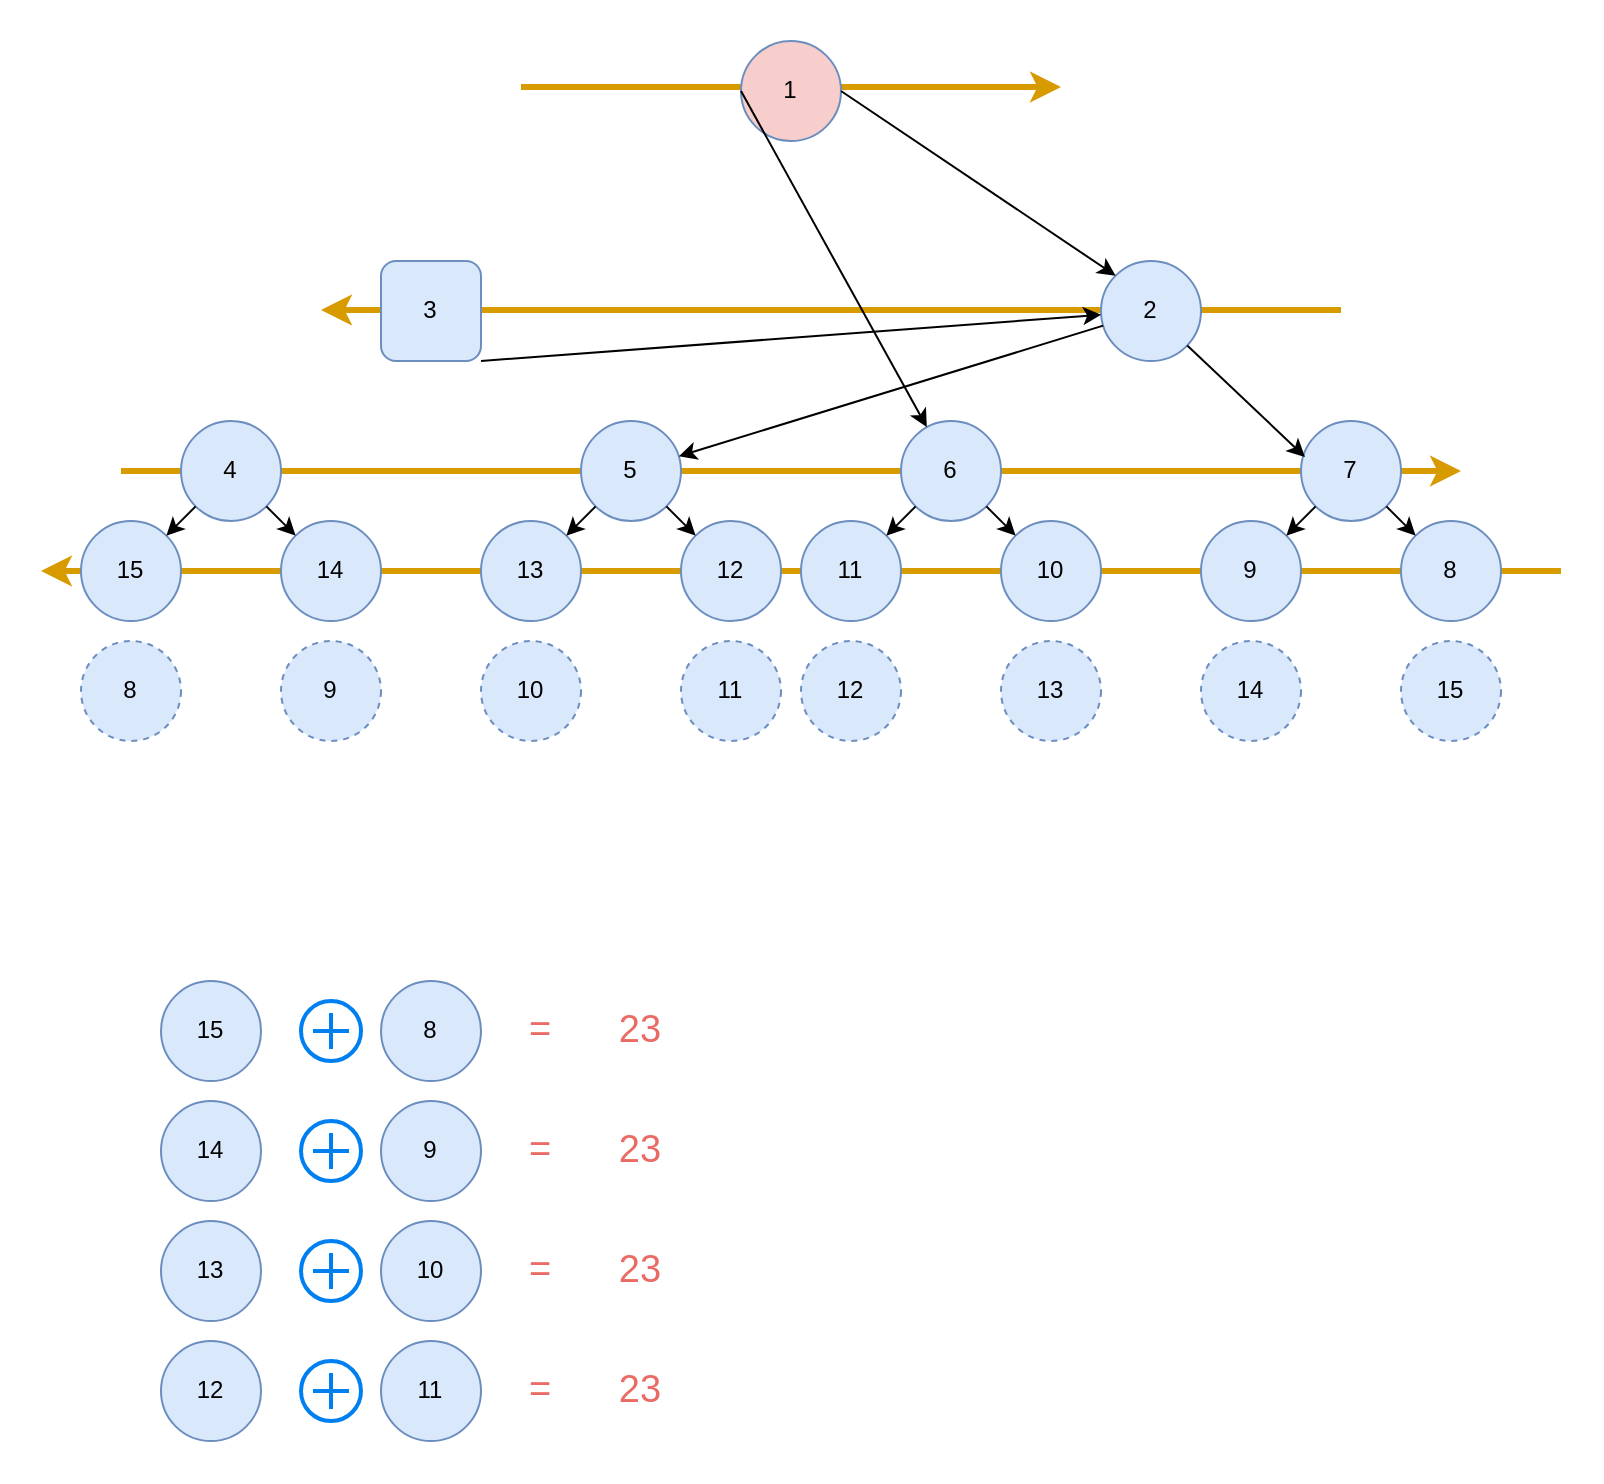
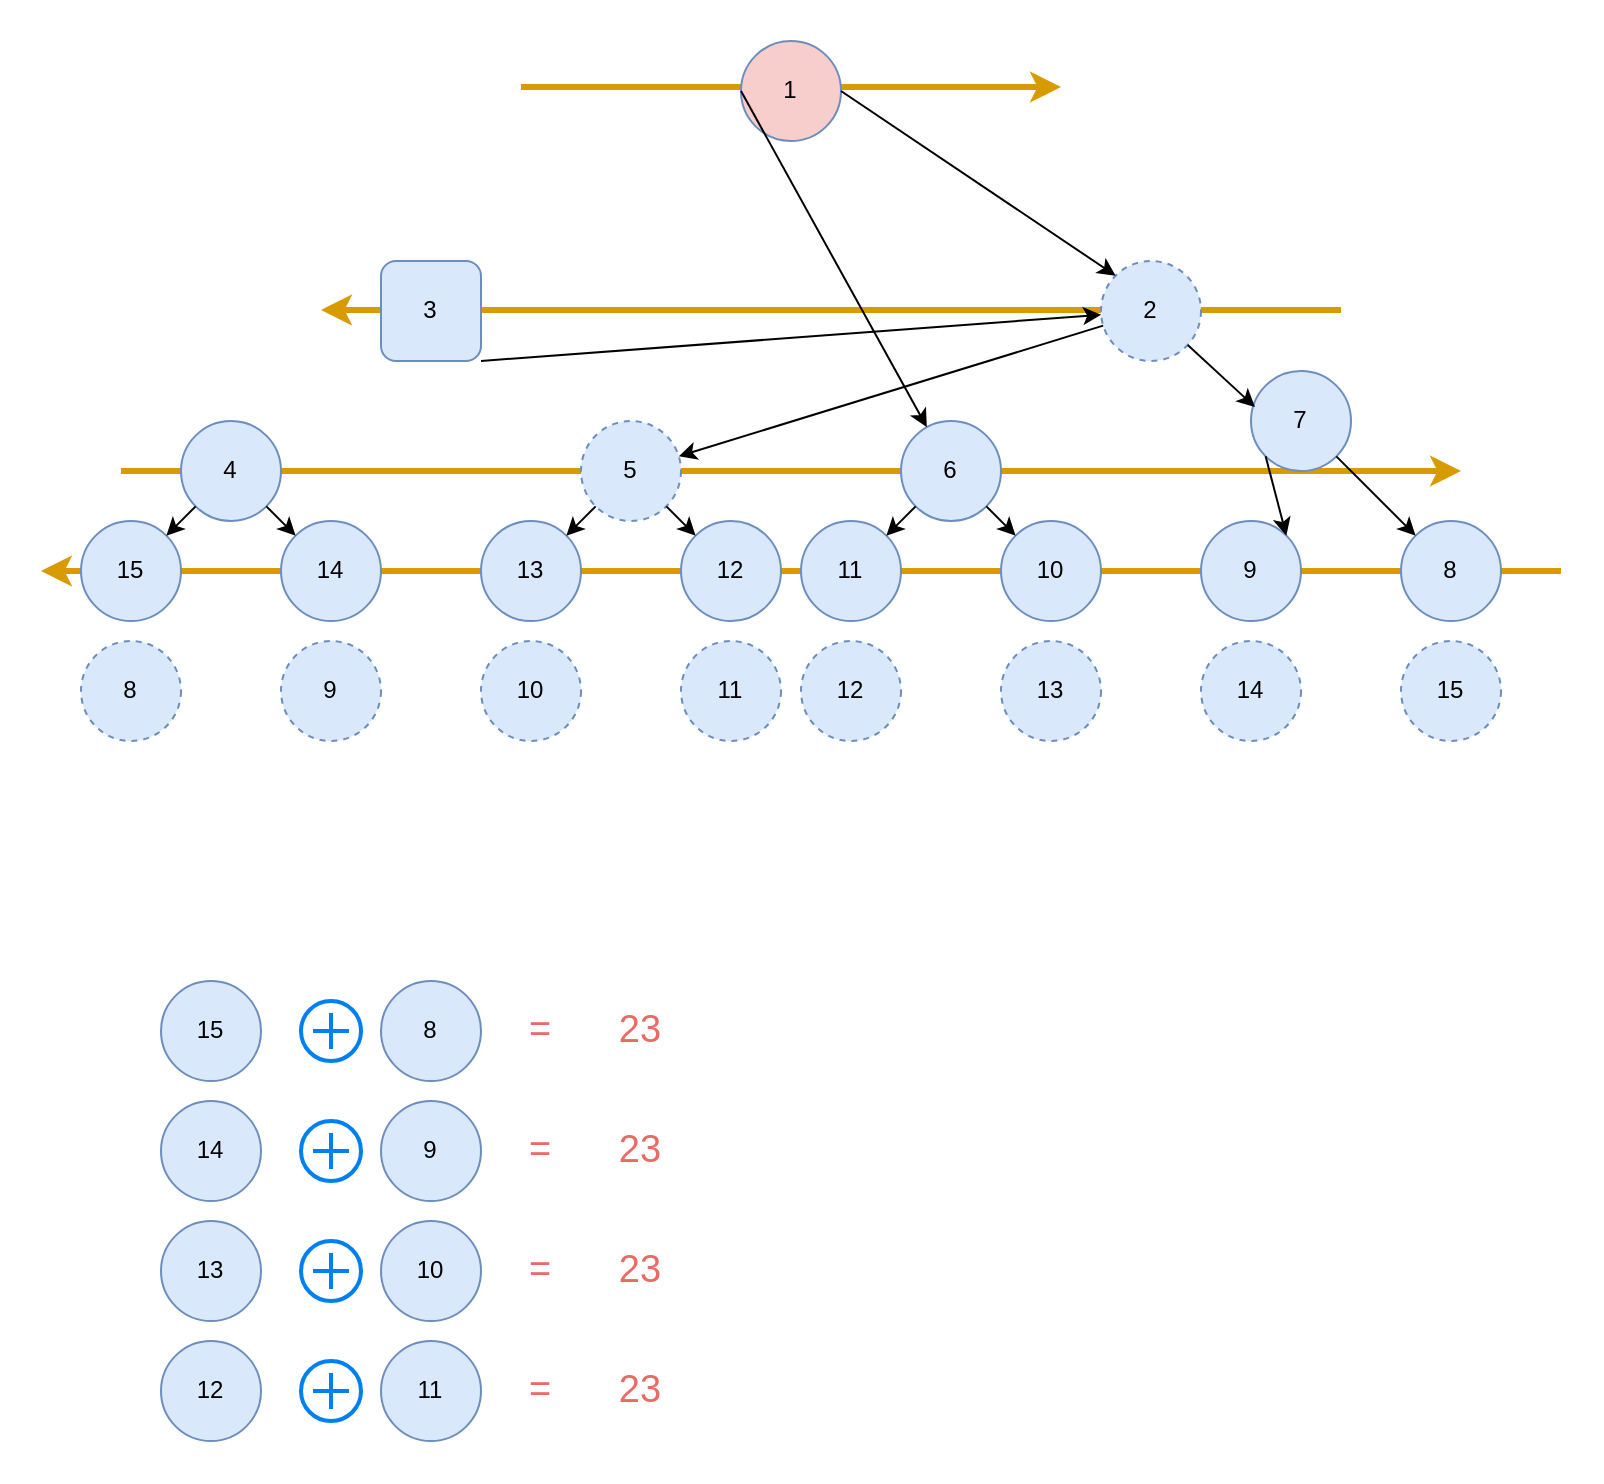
node "2": style solid -> dashed
node "5": style solid -> dashed
node "7": moved (1351, 471) -> (1301, 421)
